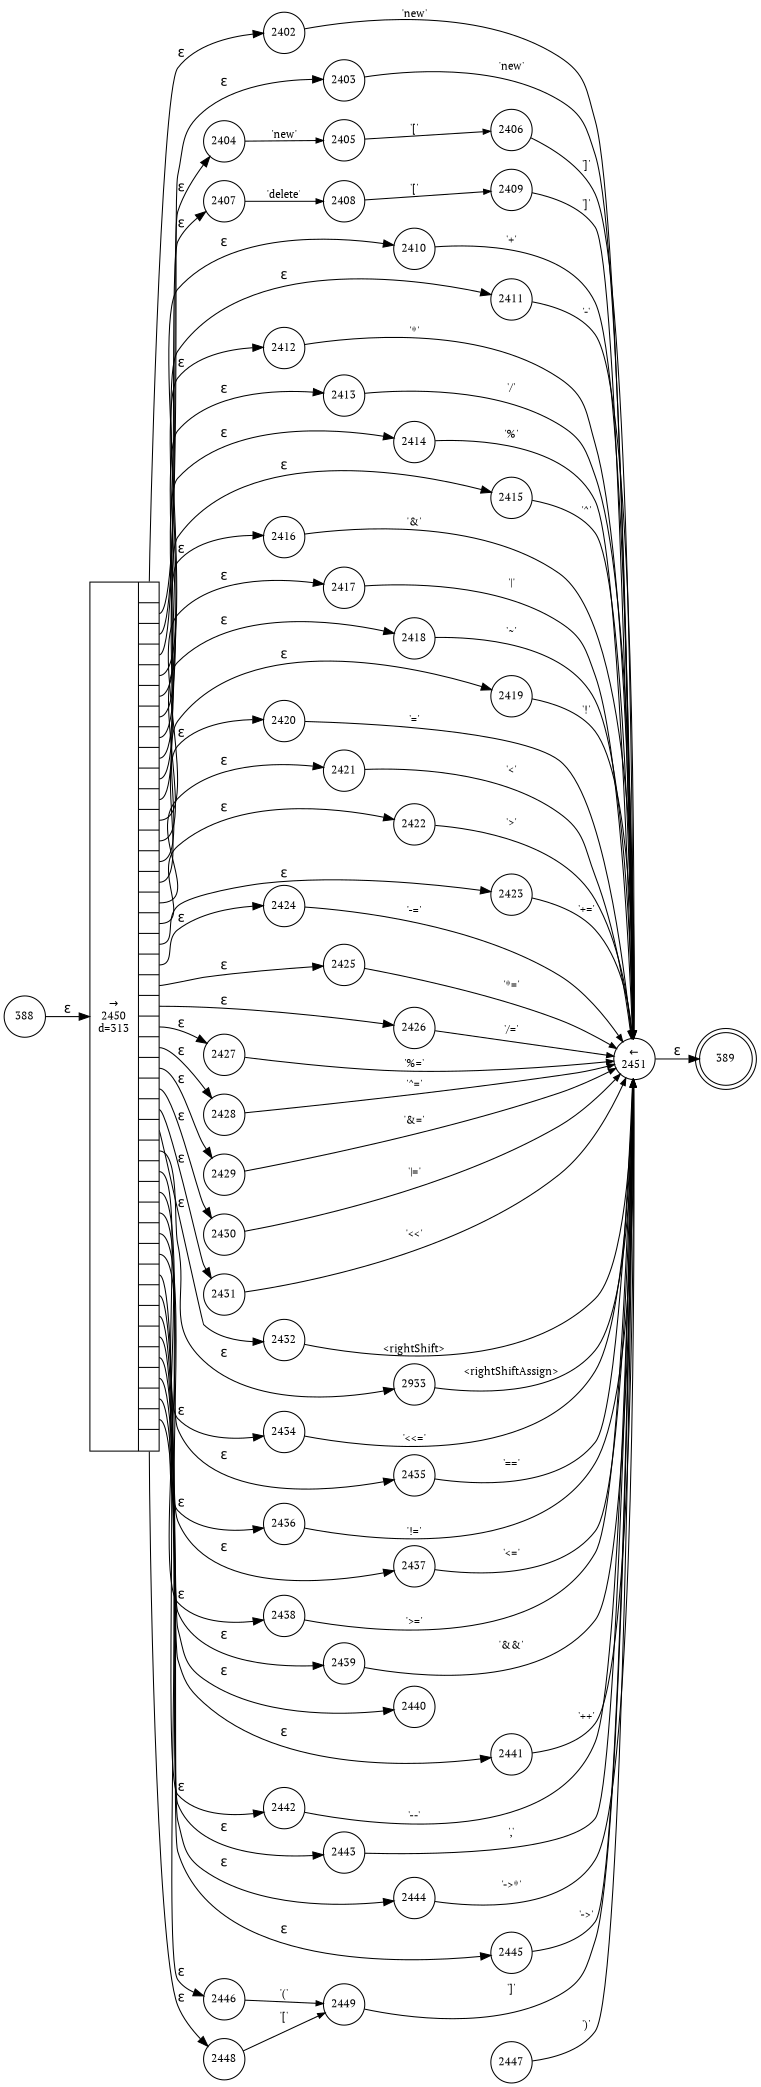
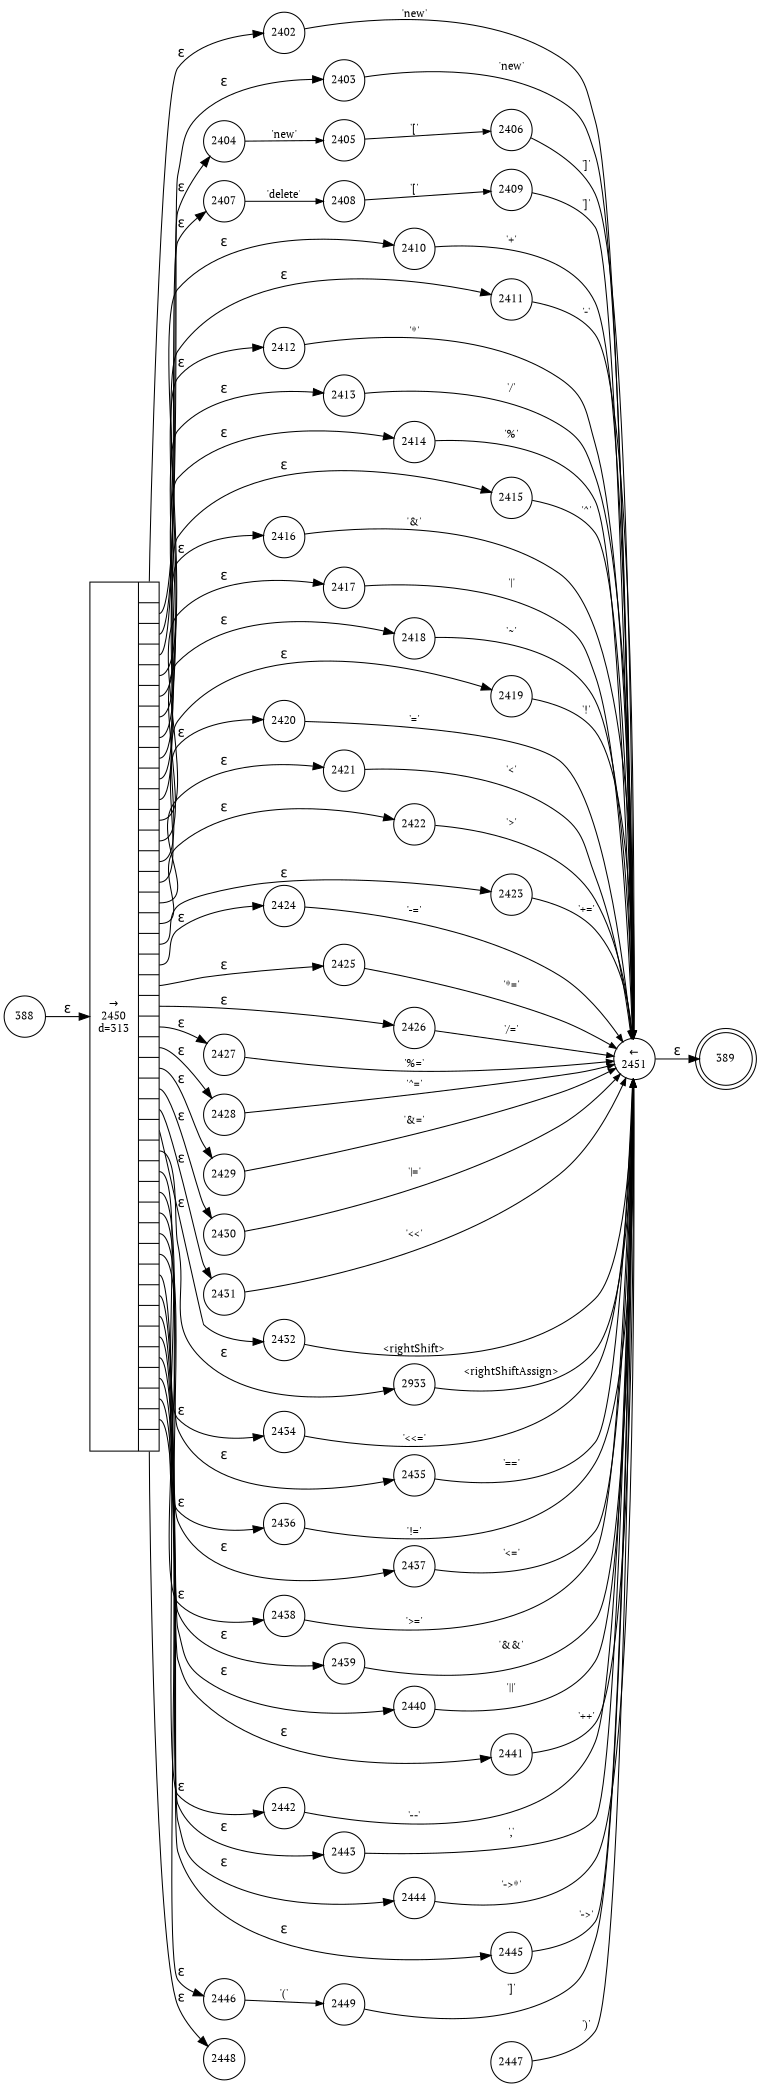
edge "2440" -> "← 2451": added, label "'||'"
edge "2448" -> "2449": removed, label "'['"
